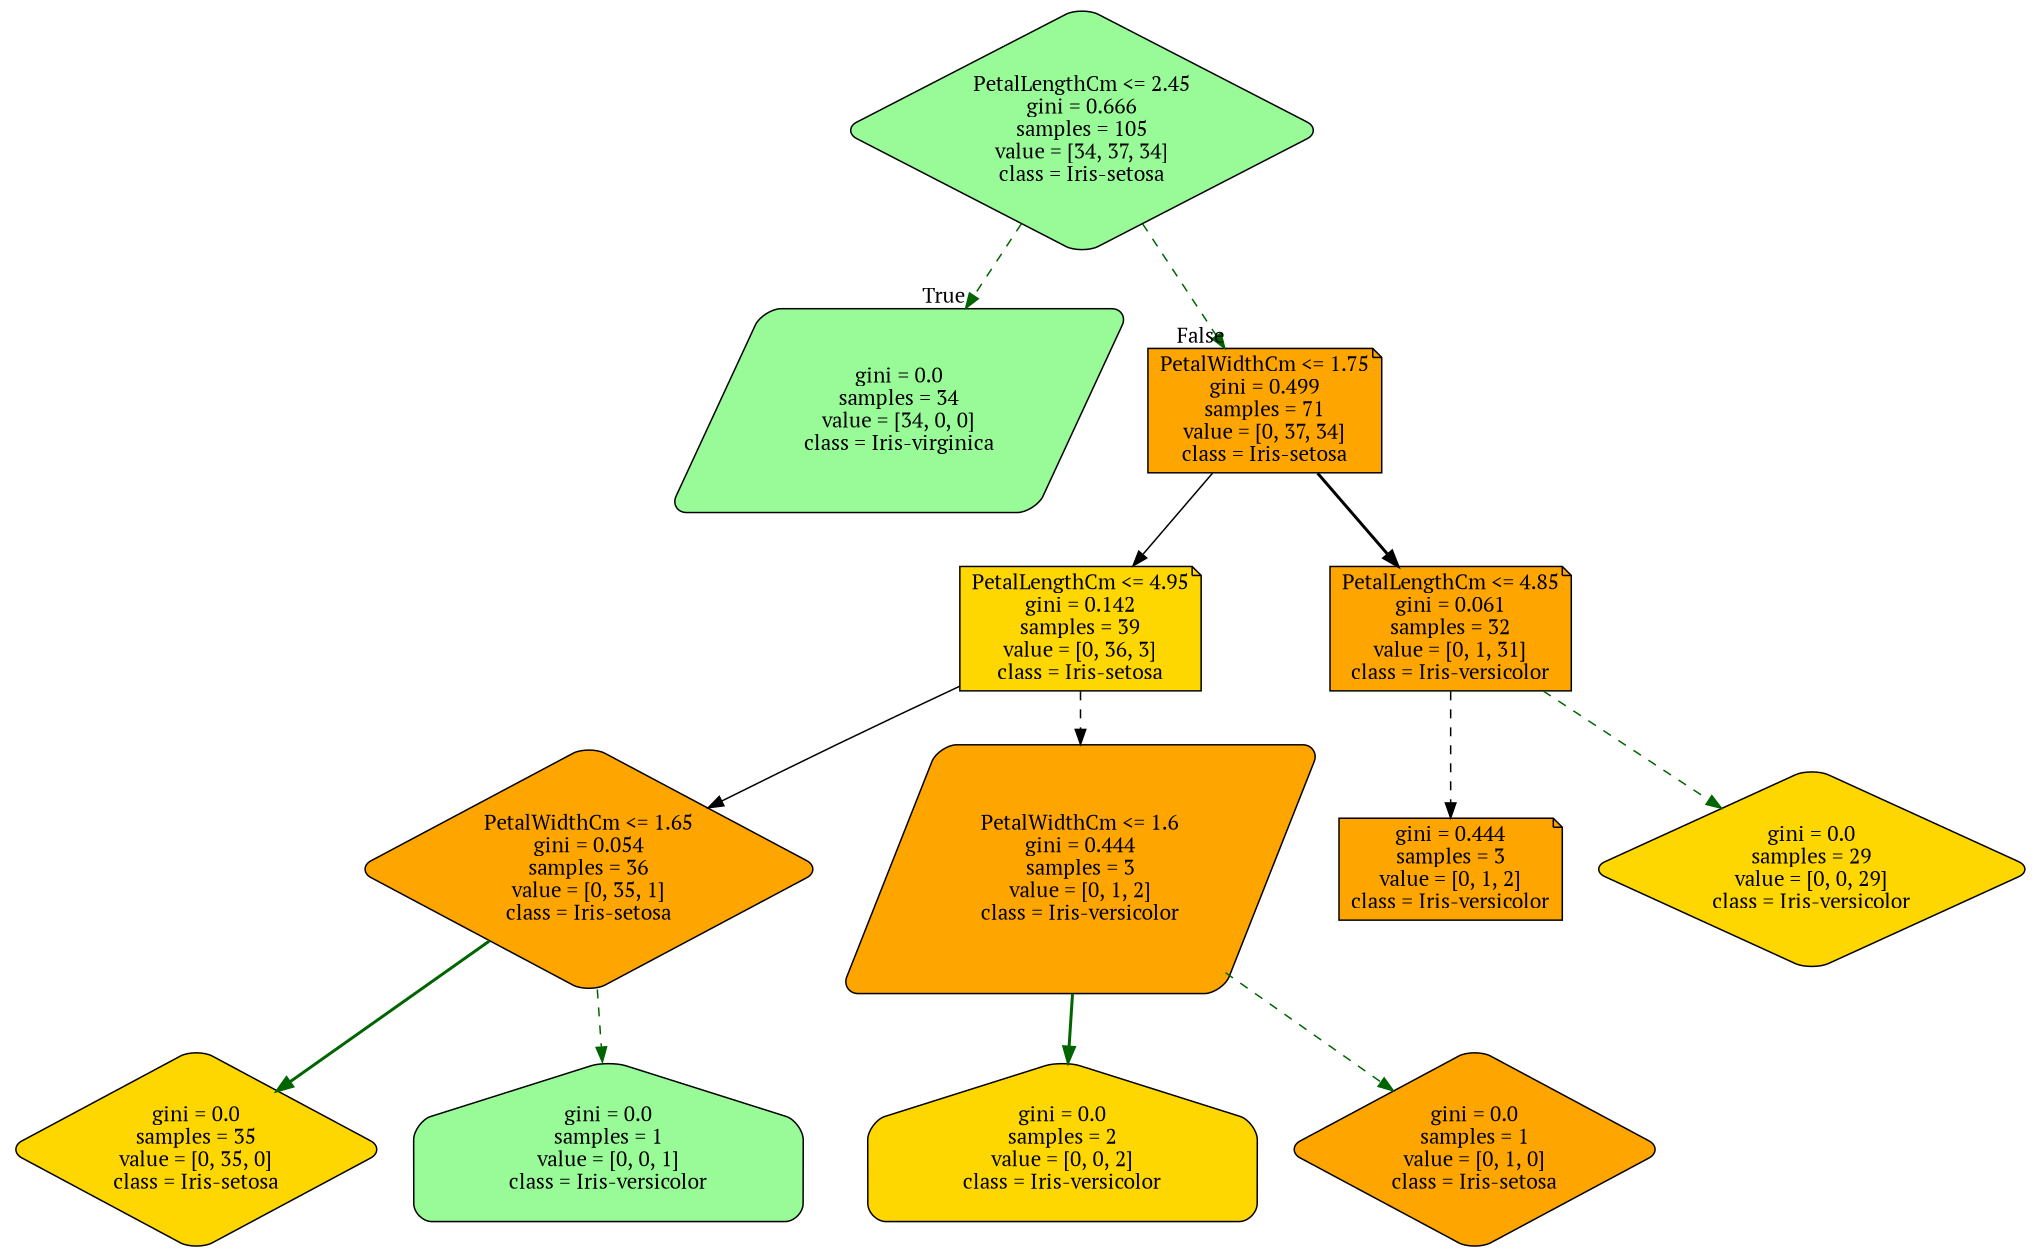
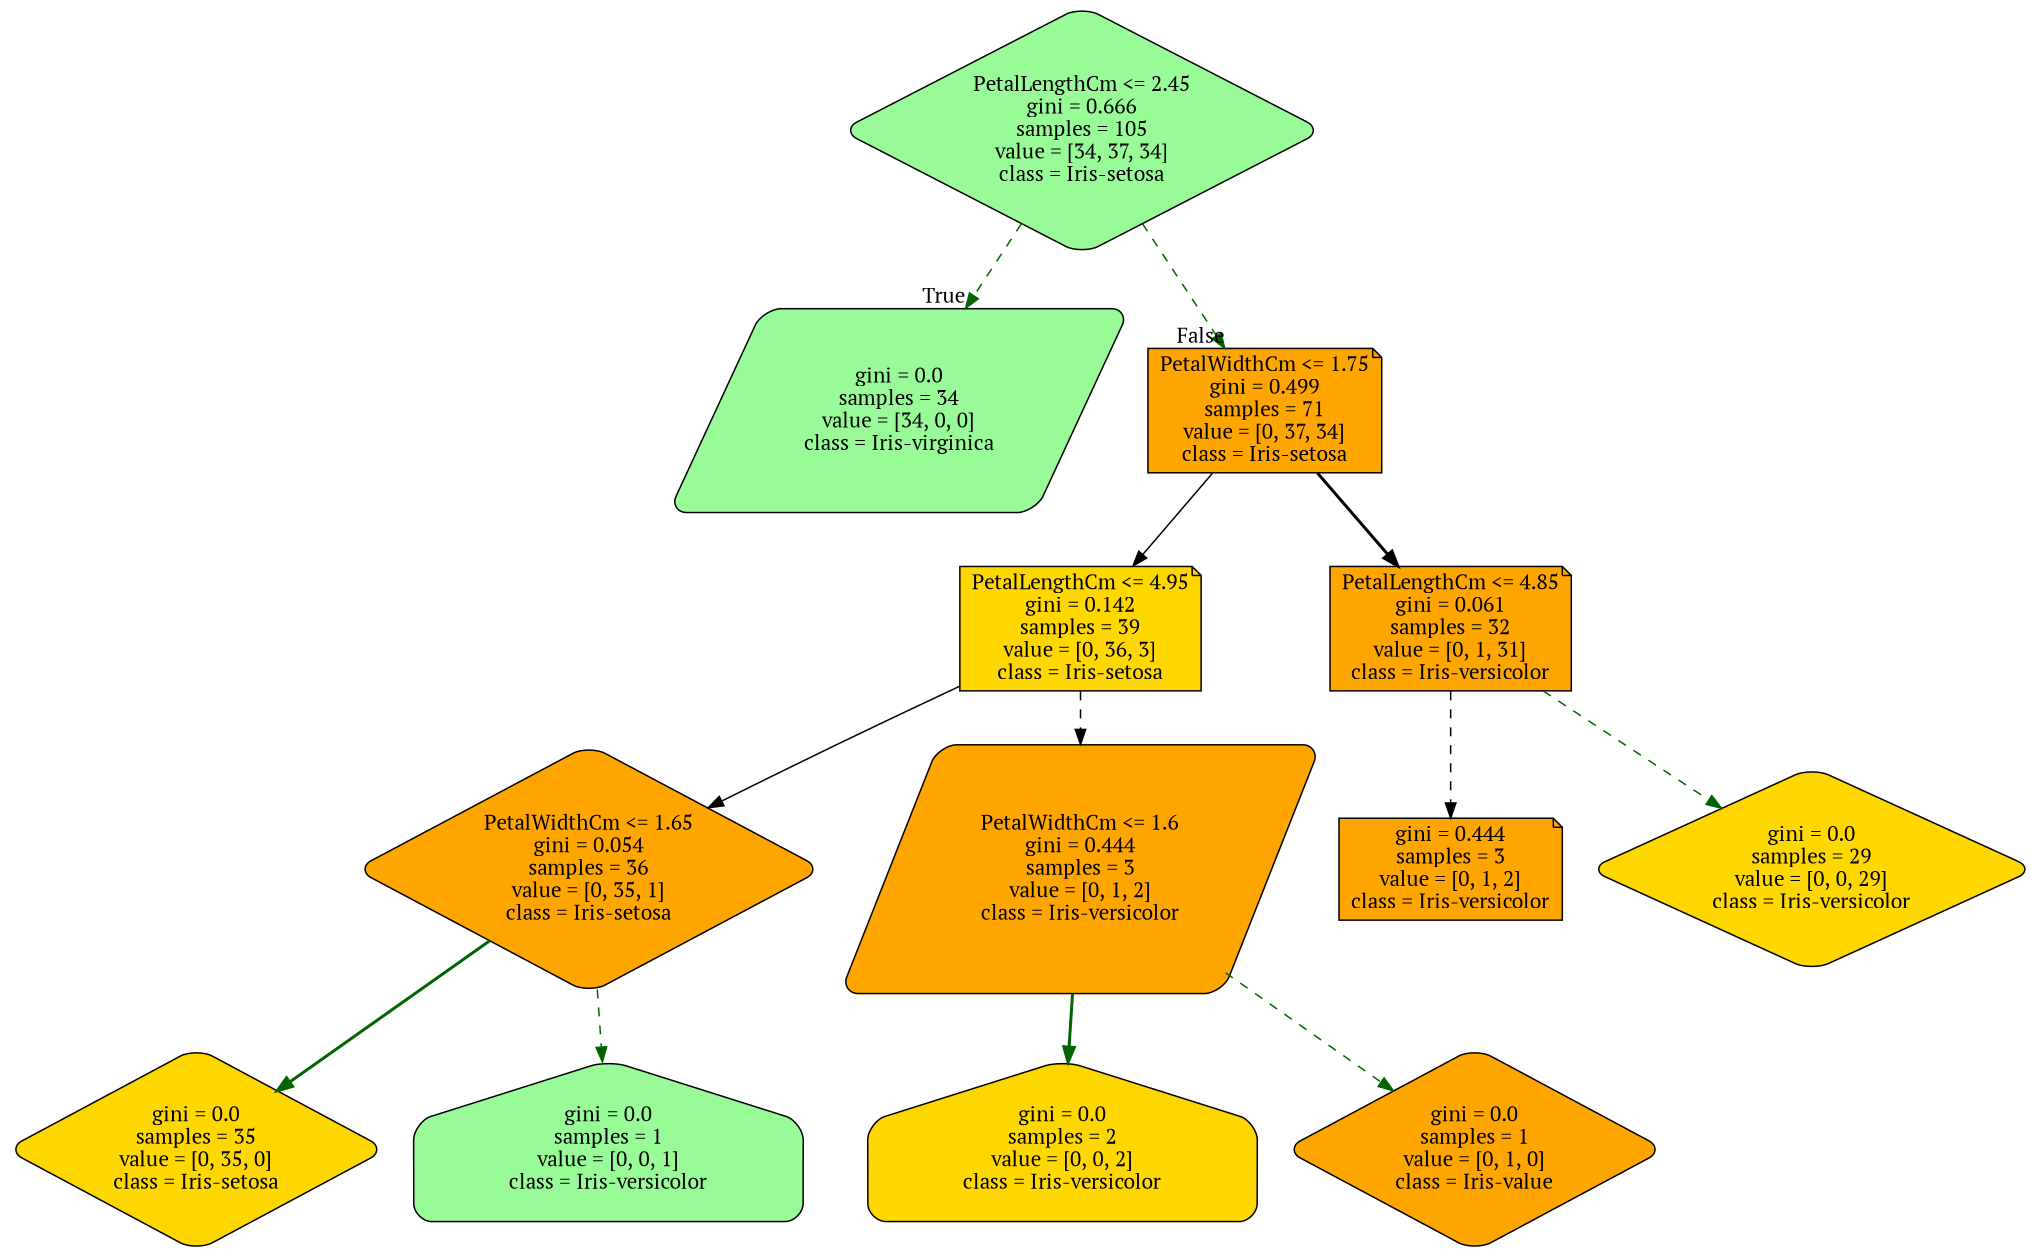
node "gini = 0.0 samples = 1 value = [0, 1, 0] class = Iris-setosa": label "gini = 0.0 samples = 1 value = [0, 1, 0] class = Iris-setosa" -> "gini = 0.0 samples = 1 value = [0, 1, 0] class = Iris-value"
